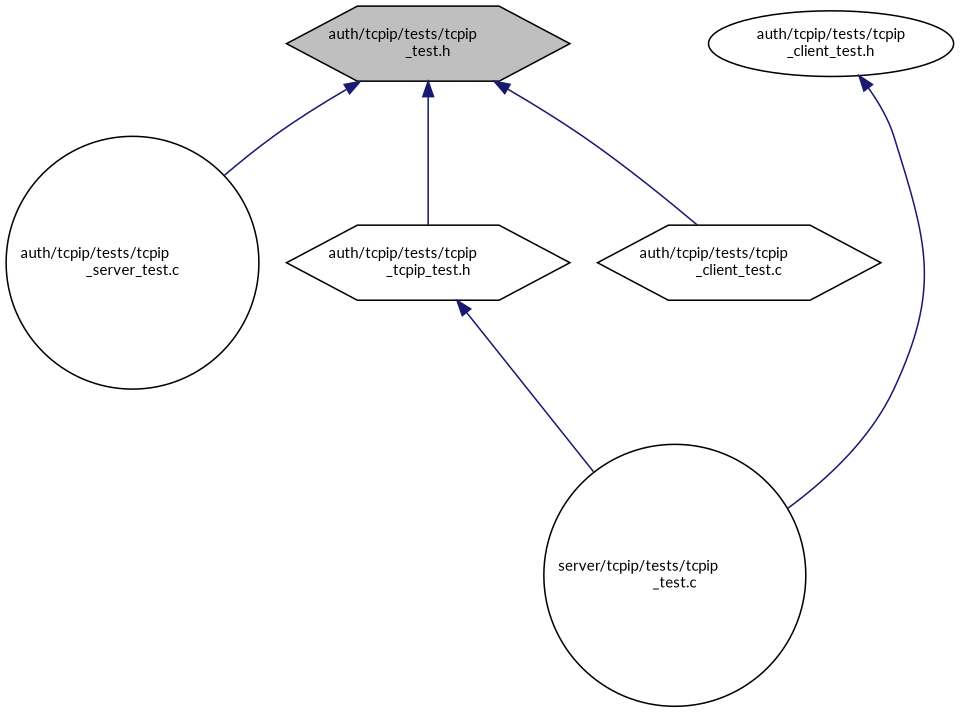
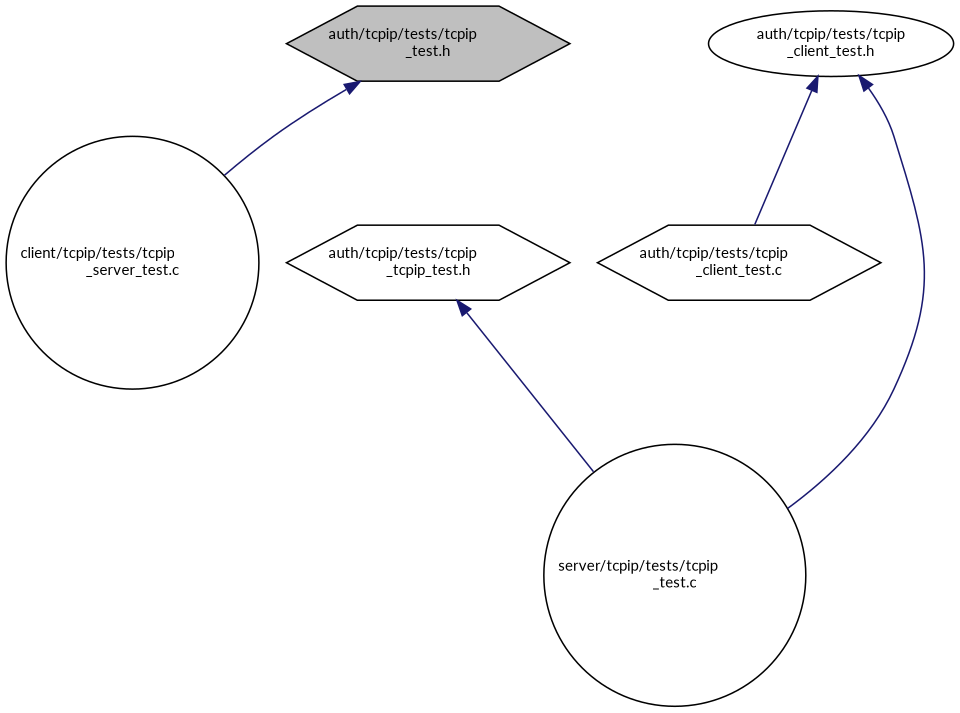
edge "auth/tcpip/tests/tcpip _client_test.c" -> "auth/tcpip/tests/tcpip _test.h": now "auth/tcpip/tests/tcpip _client_test.c" -> "auth/tcpip/tests/tcpip _client_test.h"
edge "auth/tcpip/tests/tcpip _tcpip_test.h" -> "auth/tcpip/tests/tcpip _test.h": removed
node "auth/tcpip/tests/tcpip _server_test.c": label "auth/tcpip/tests/tcpip _server_test.c" -> "client/tcpip/tests/tcpip _server_test.c"
